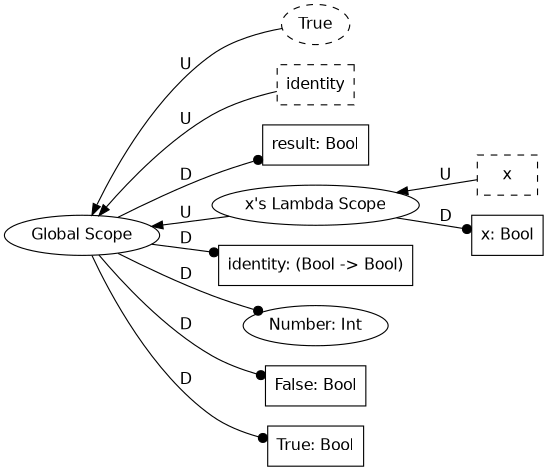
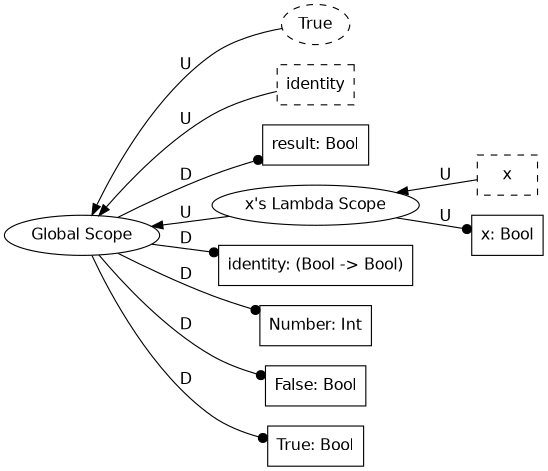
edge "x's Lambda Scope" -- "x: Bool": label "D" -> "U"
node "Number: Int": shape ellipse -> box
